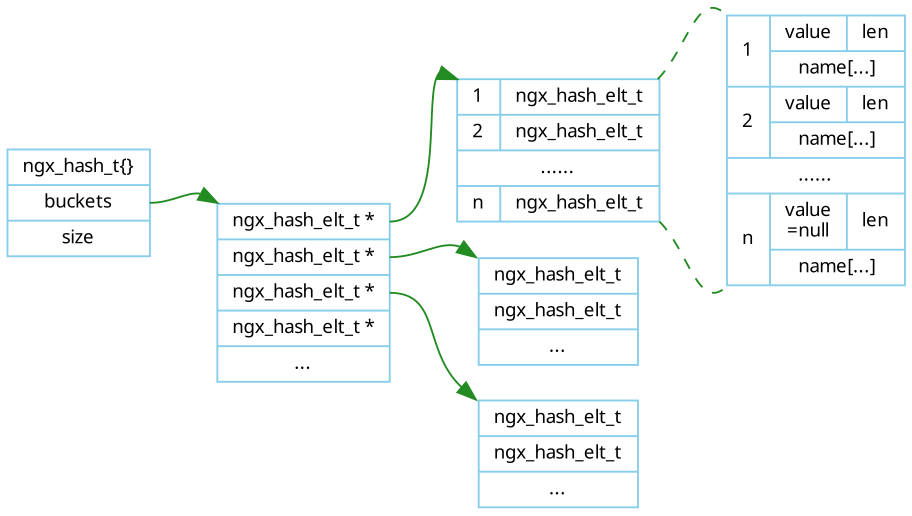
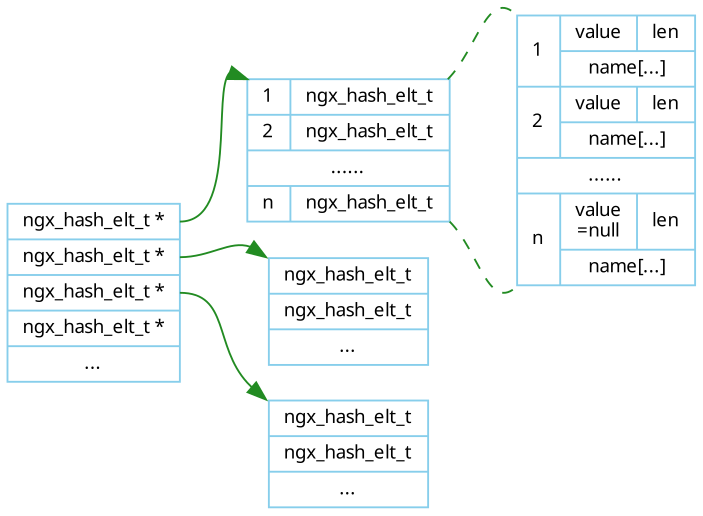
node "ngx_hash_t{}": removed
